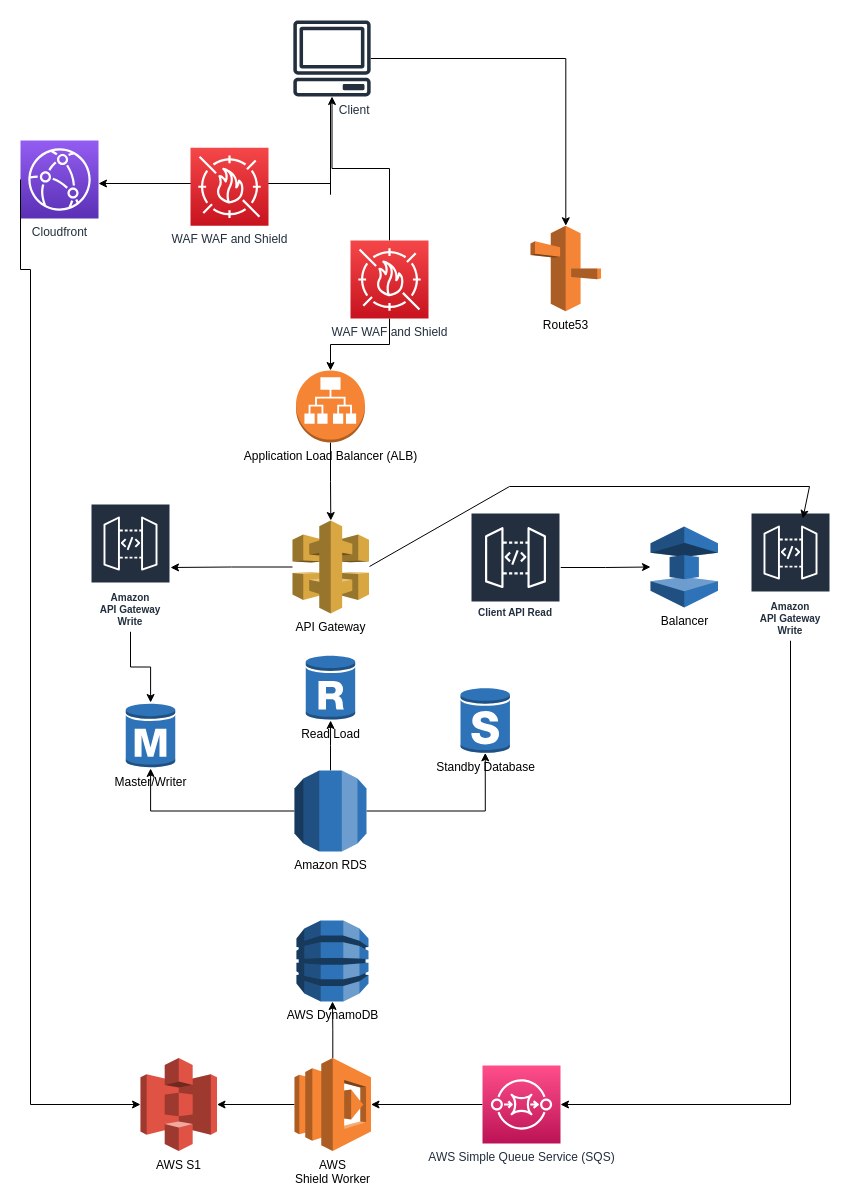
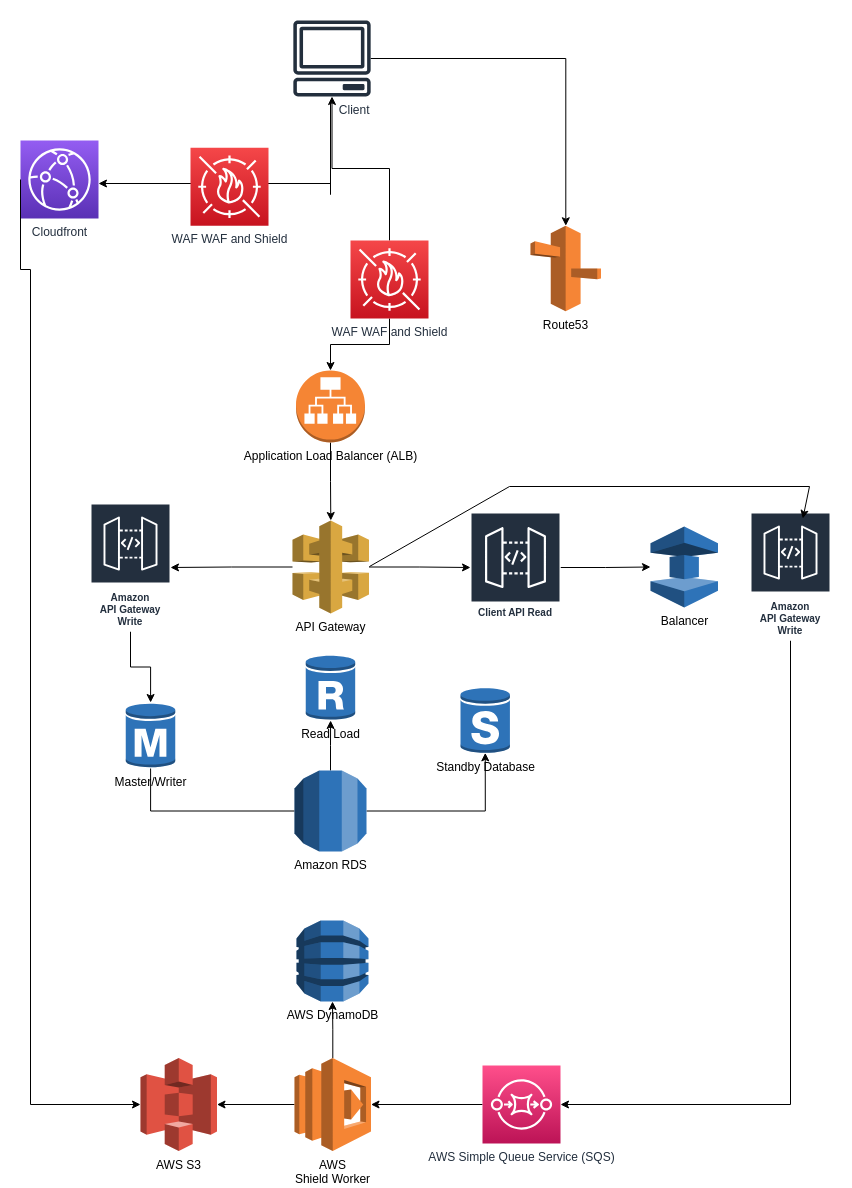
edge "API Gateway" -> "Client API Read": added
edge "Amazon RDS" -> "Master/Writer": arrowhead classic -> none
node "AWS S1": label "AWS S1" -> "AWS S3"
